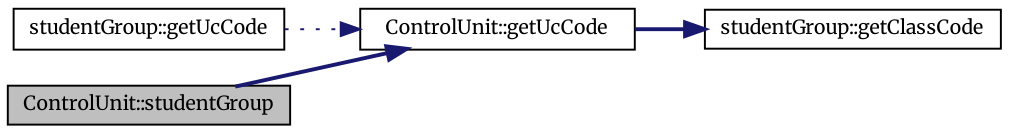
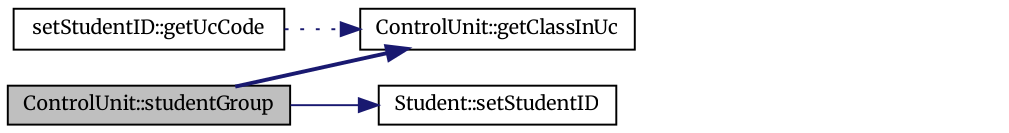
node "studentGroup::getUcCode": label "studentGroup::getUcCode" -> "setStudentID::getUcCode"
node "ControlUnit::getUcCode": label "ControlUnit::getUcCode" -> "ControlUnit::getClassInUc"
node "studentGroup::getClassCode": removed
node "Student::setStudentID": added
